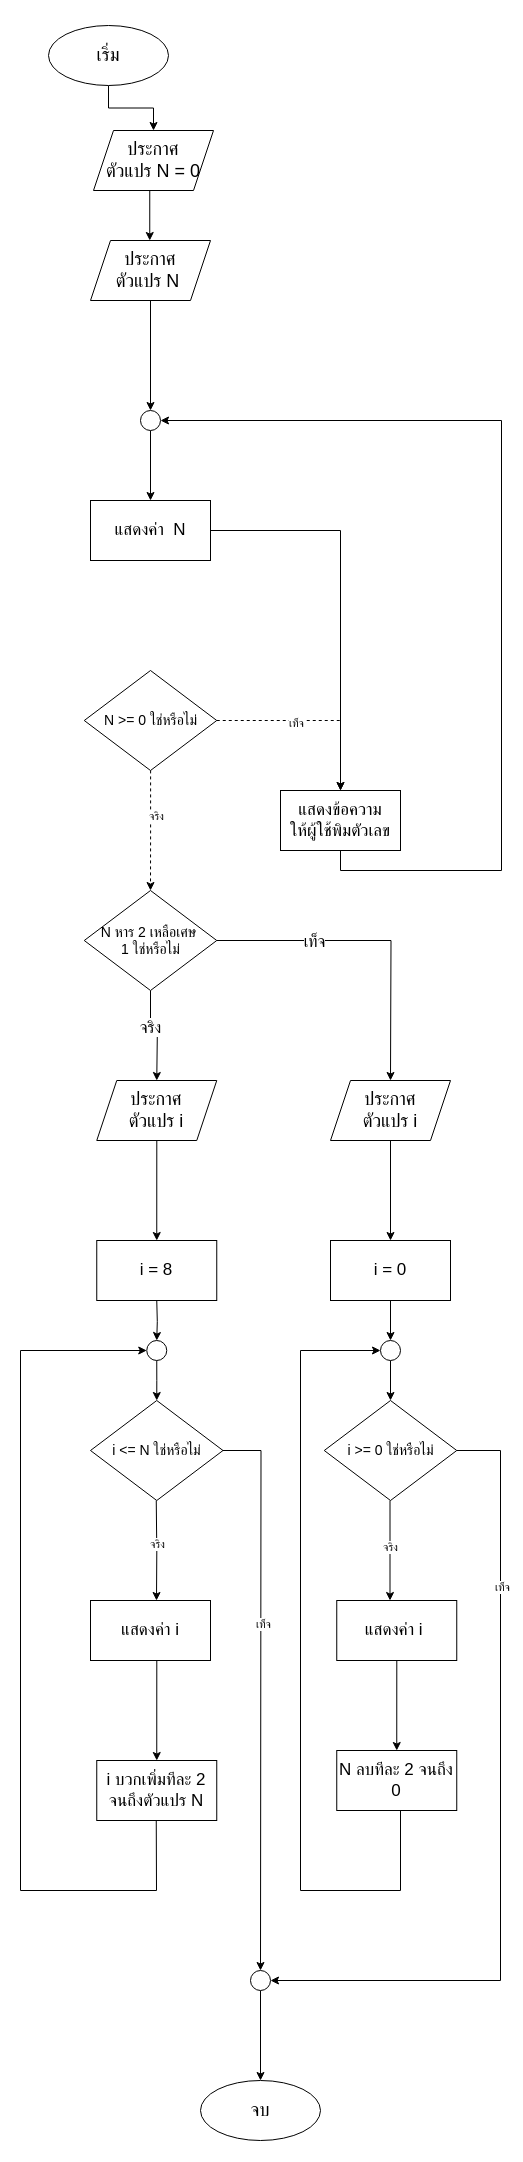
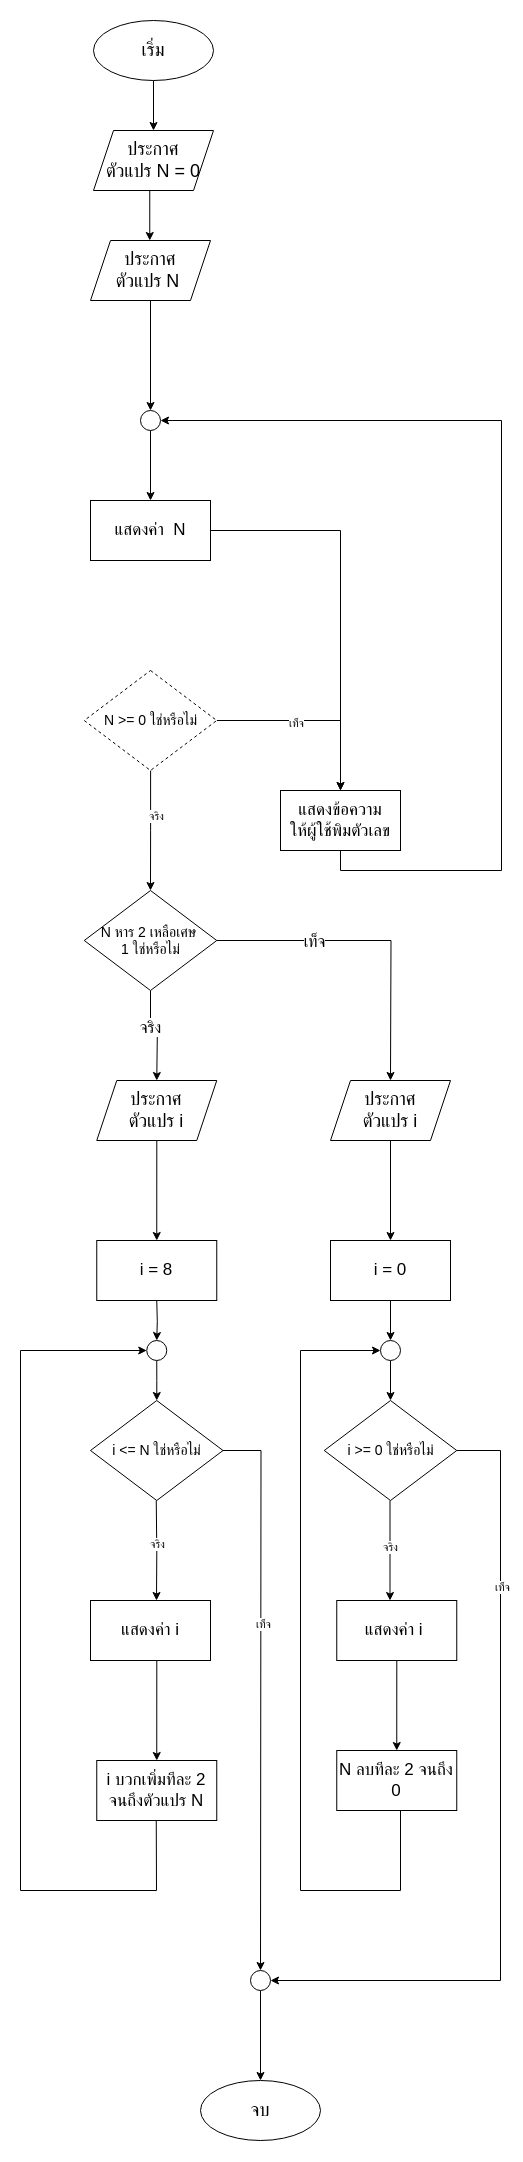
node "เริ่ม": moved (109, 56) -> (154, 51)
node "N >= 0 ใช่หรือไม่": style solid -> dashed
edge "N >= 0 ใช่หรือไม่" -> "แสดงข้อความ ให้ผู้ใช้พิมตัวเลข": style dashed -> solid
edge "N >= 0 ใช่หรือไม่" -> "N หาร 2 เหลือเศษ 1 ใช่หรือไม่": style dashed -> solid
